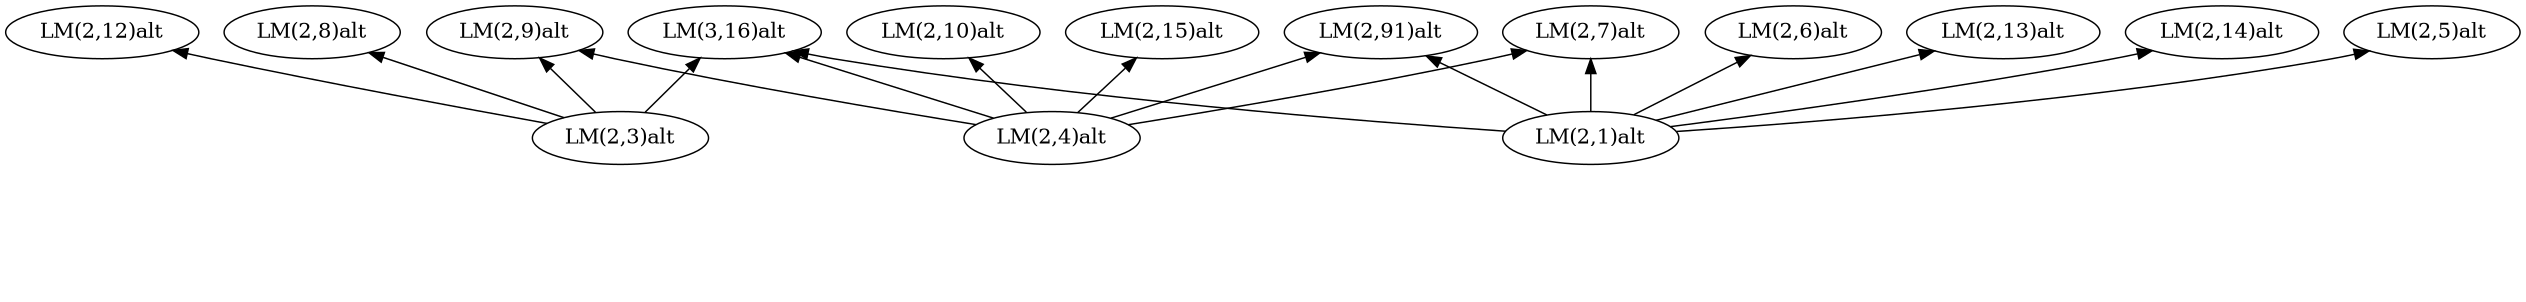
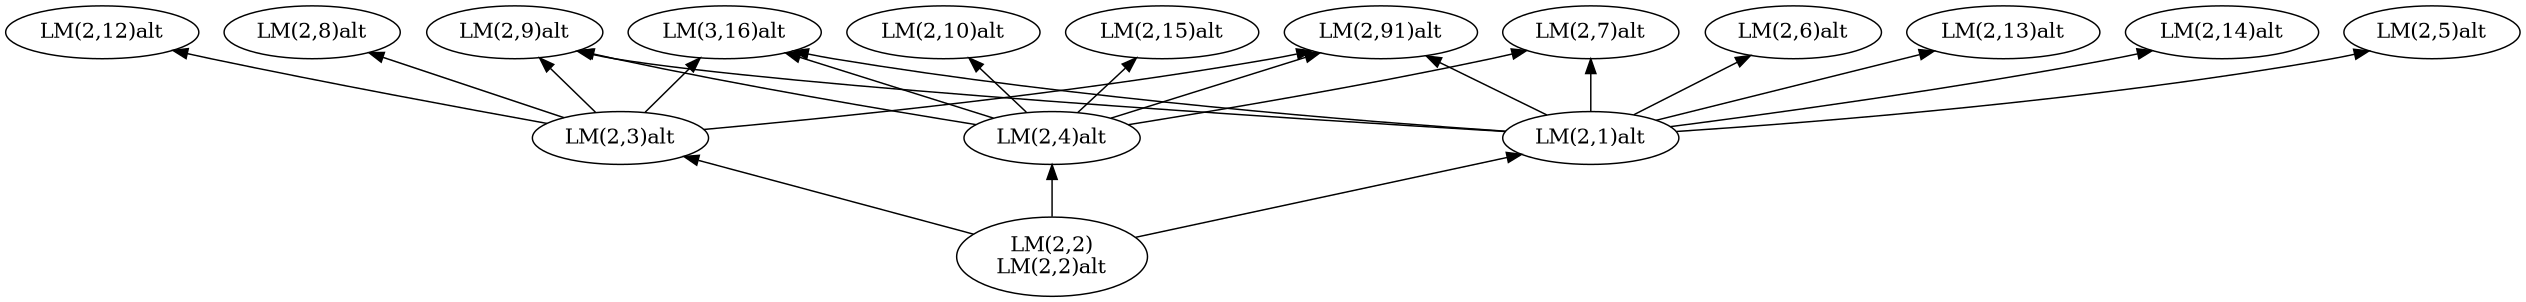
edge "LM(2,1)alt" -> "LM(2,9)alt": added
edge "LM(2,3)alt" -> "LM(2,91)alt": added
node "LM(2,2) LM(2,2)alt": added
